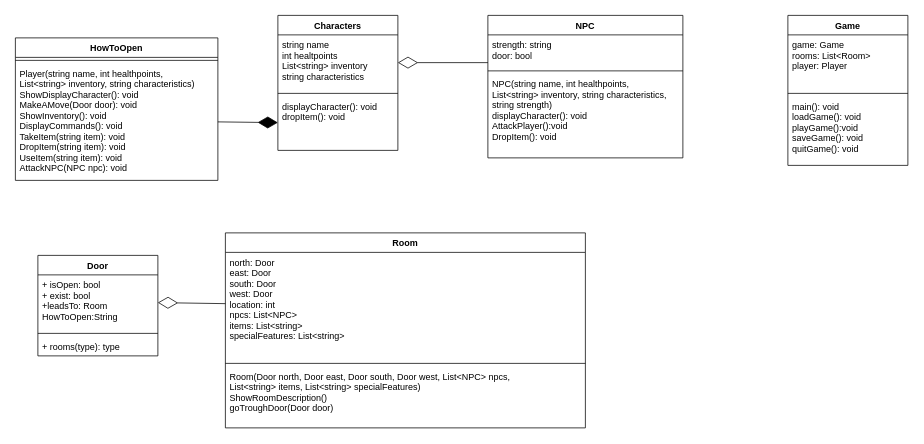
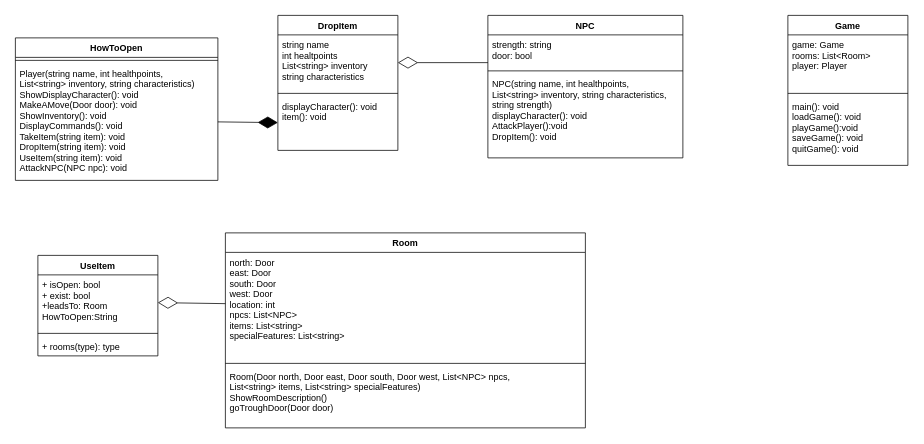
node "Characters": label "Characters" -> "DropItem"
node "displayCharacter(): void dropItem(): void": label "displayCharacter(): void dropItem(): void" -> "displayCharacter(): void item(): void"
node "Door": label "Door" -> "UseItem"
